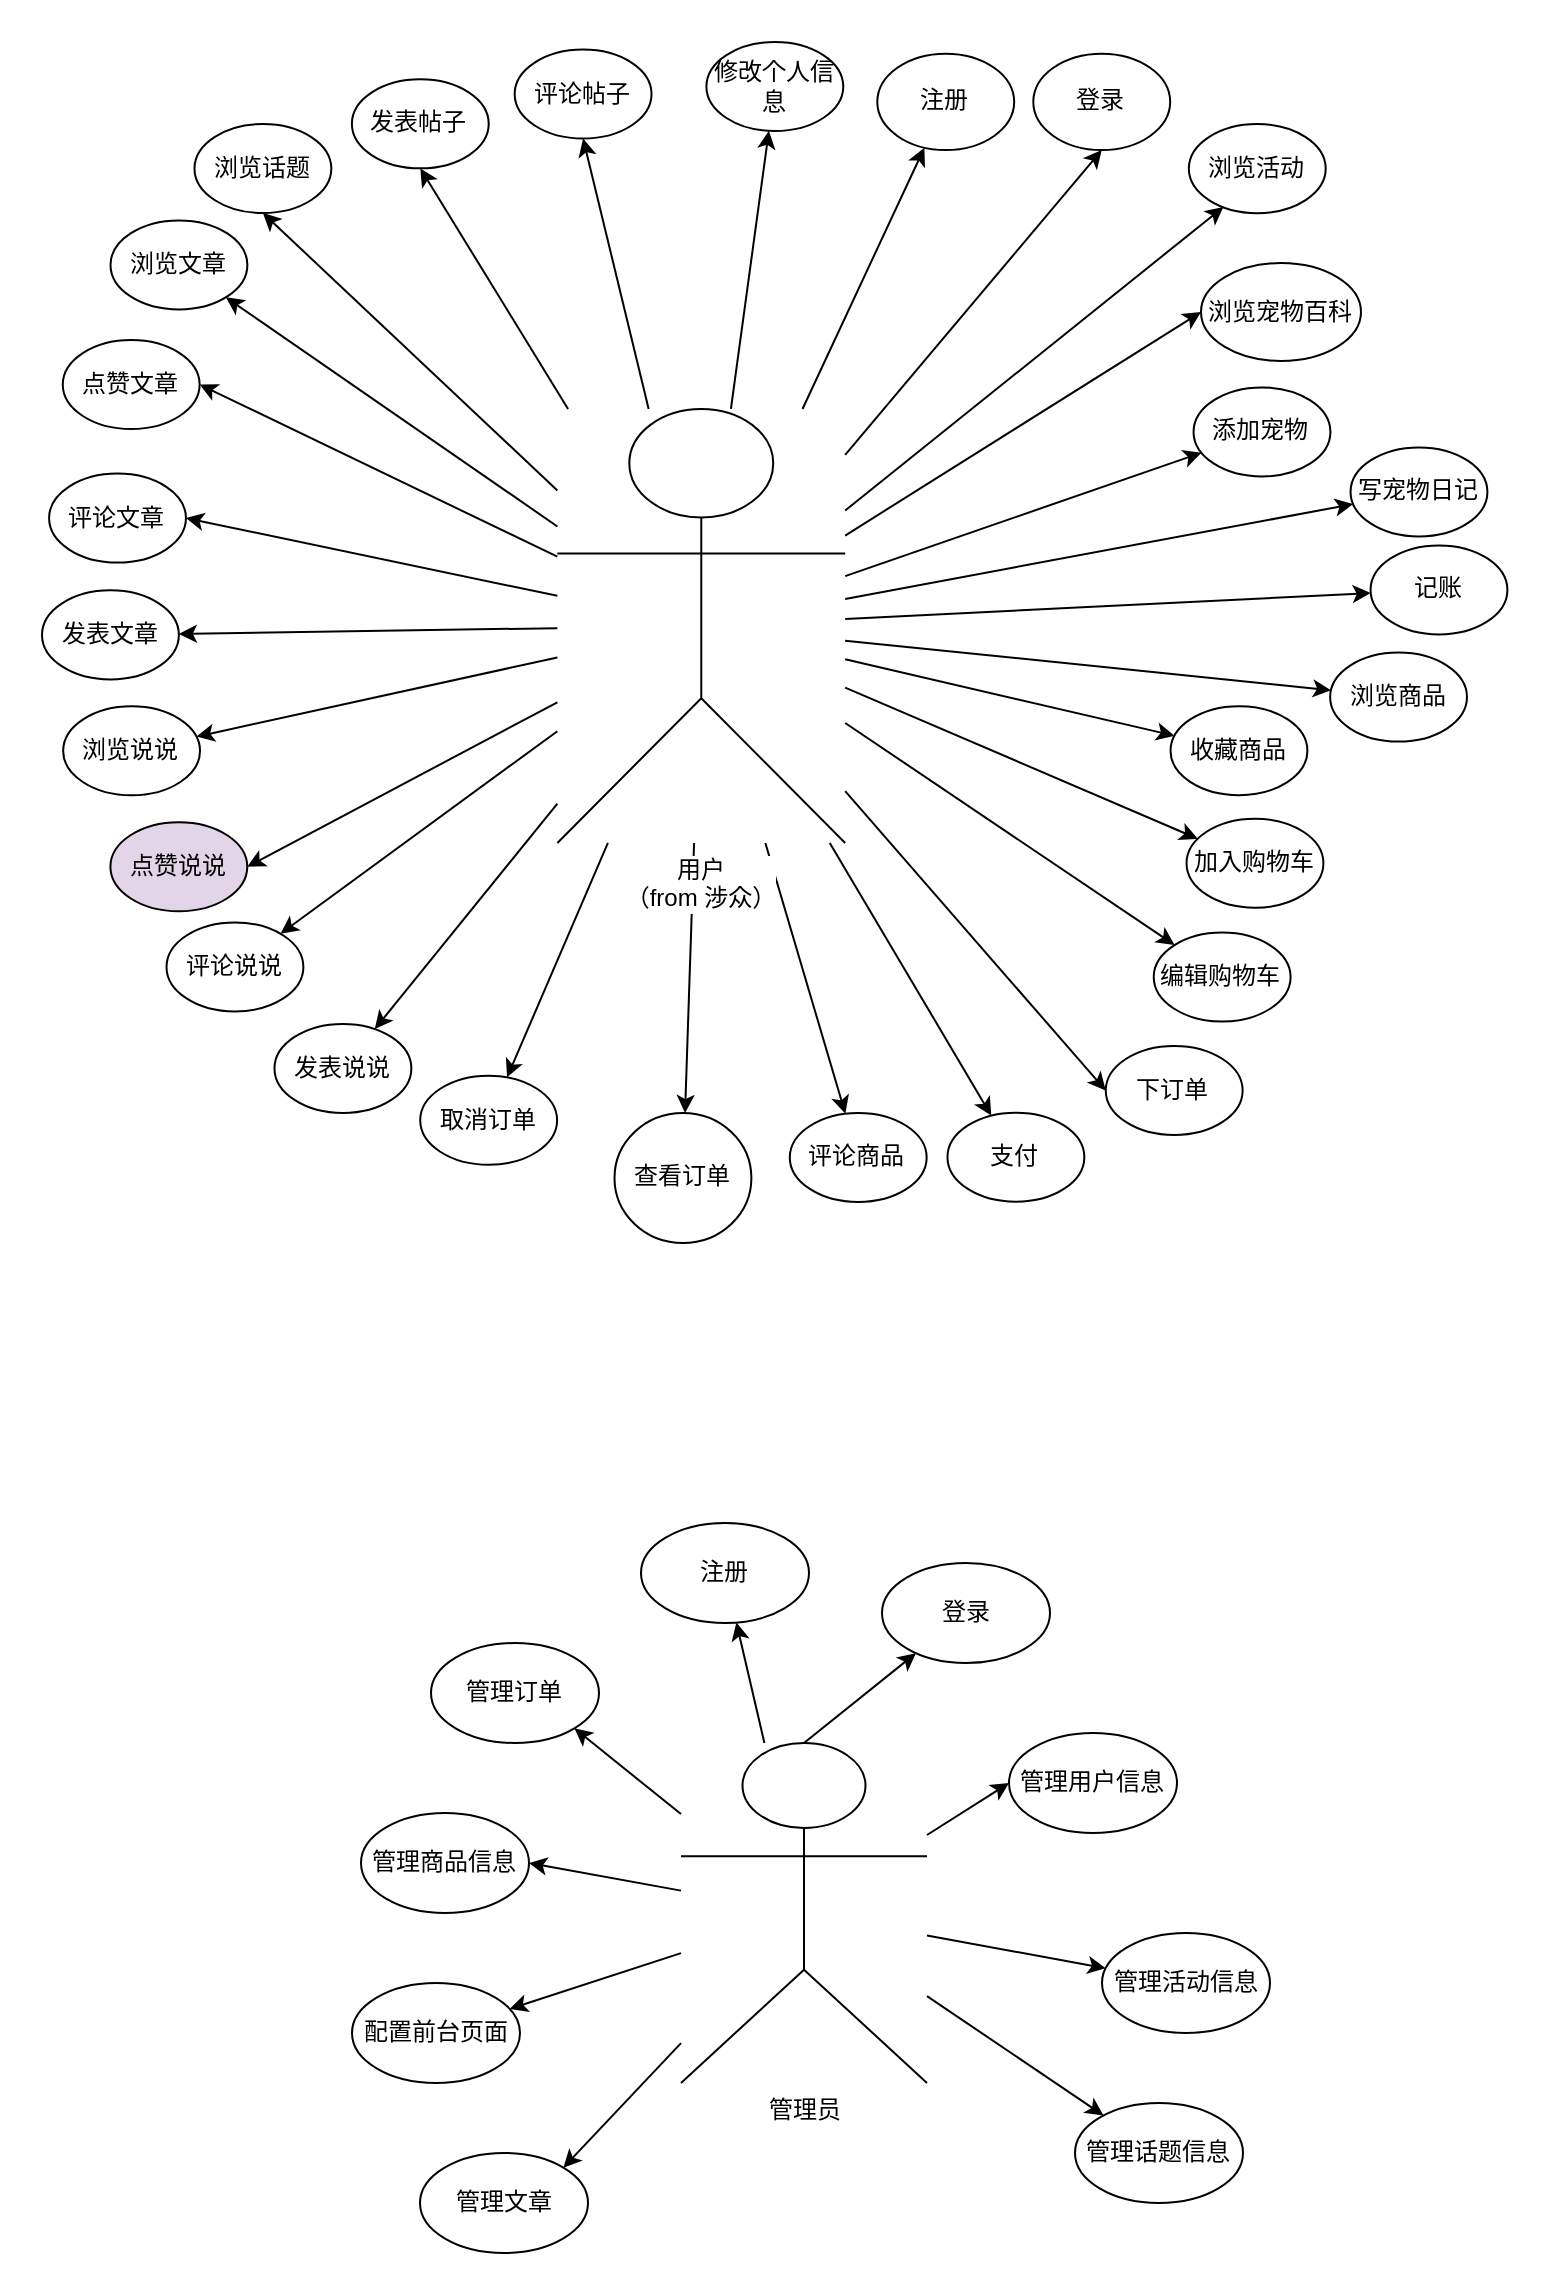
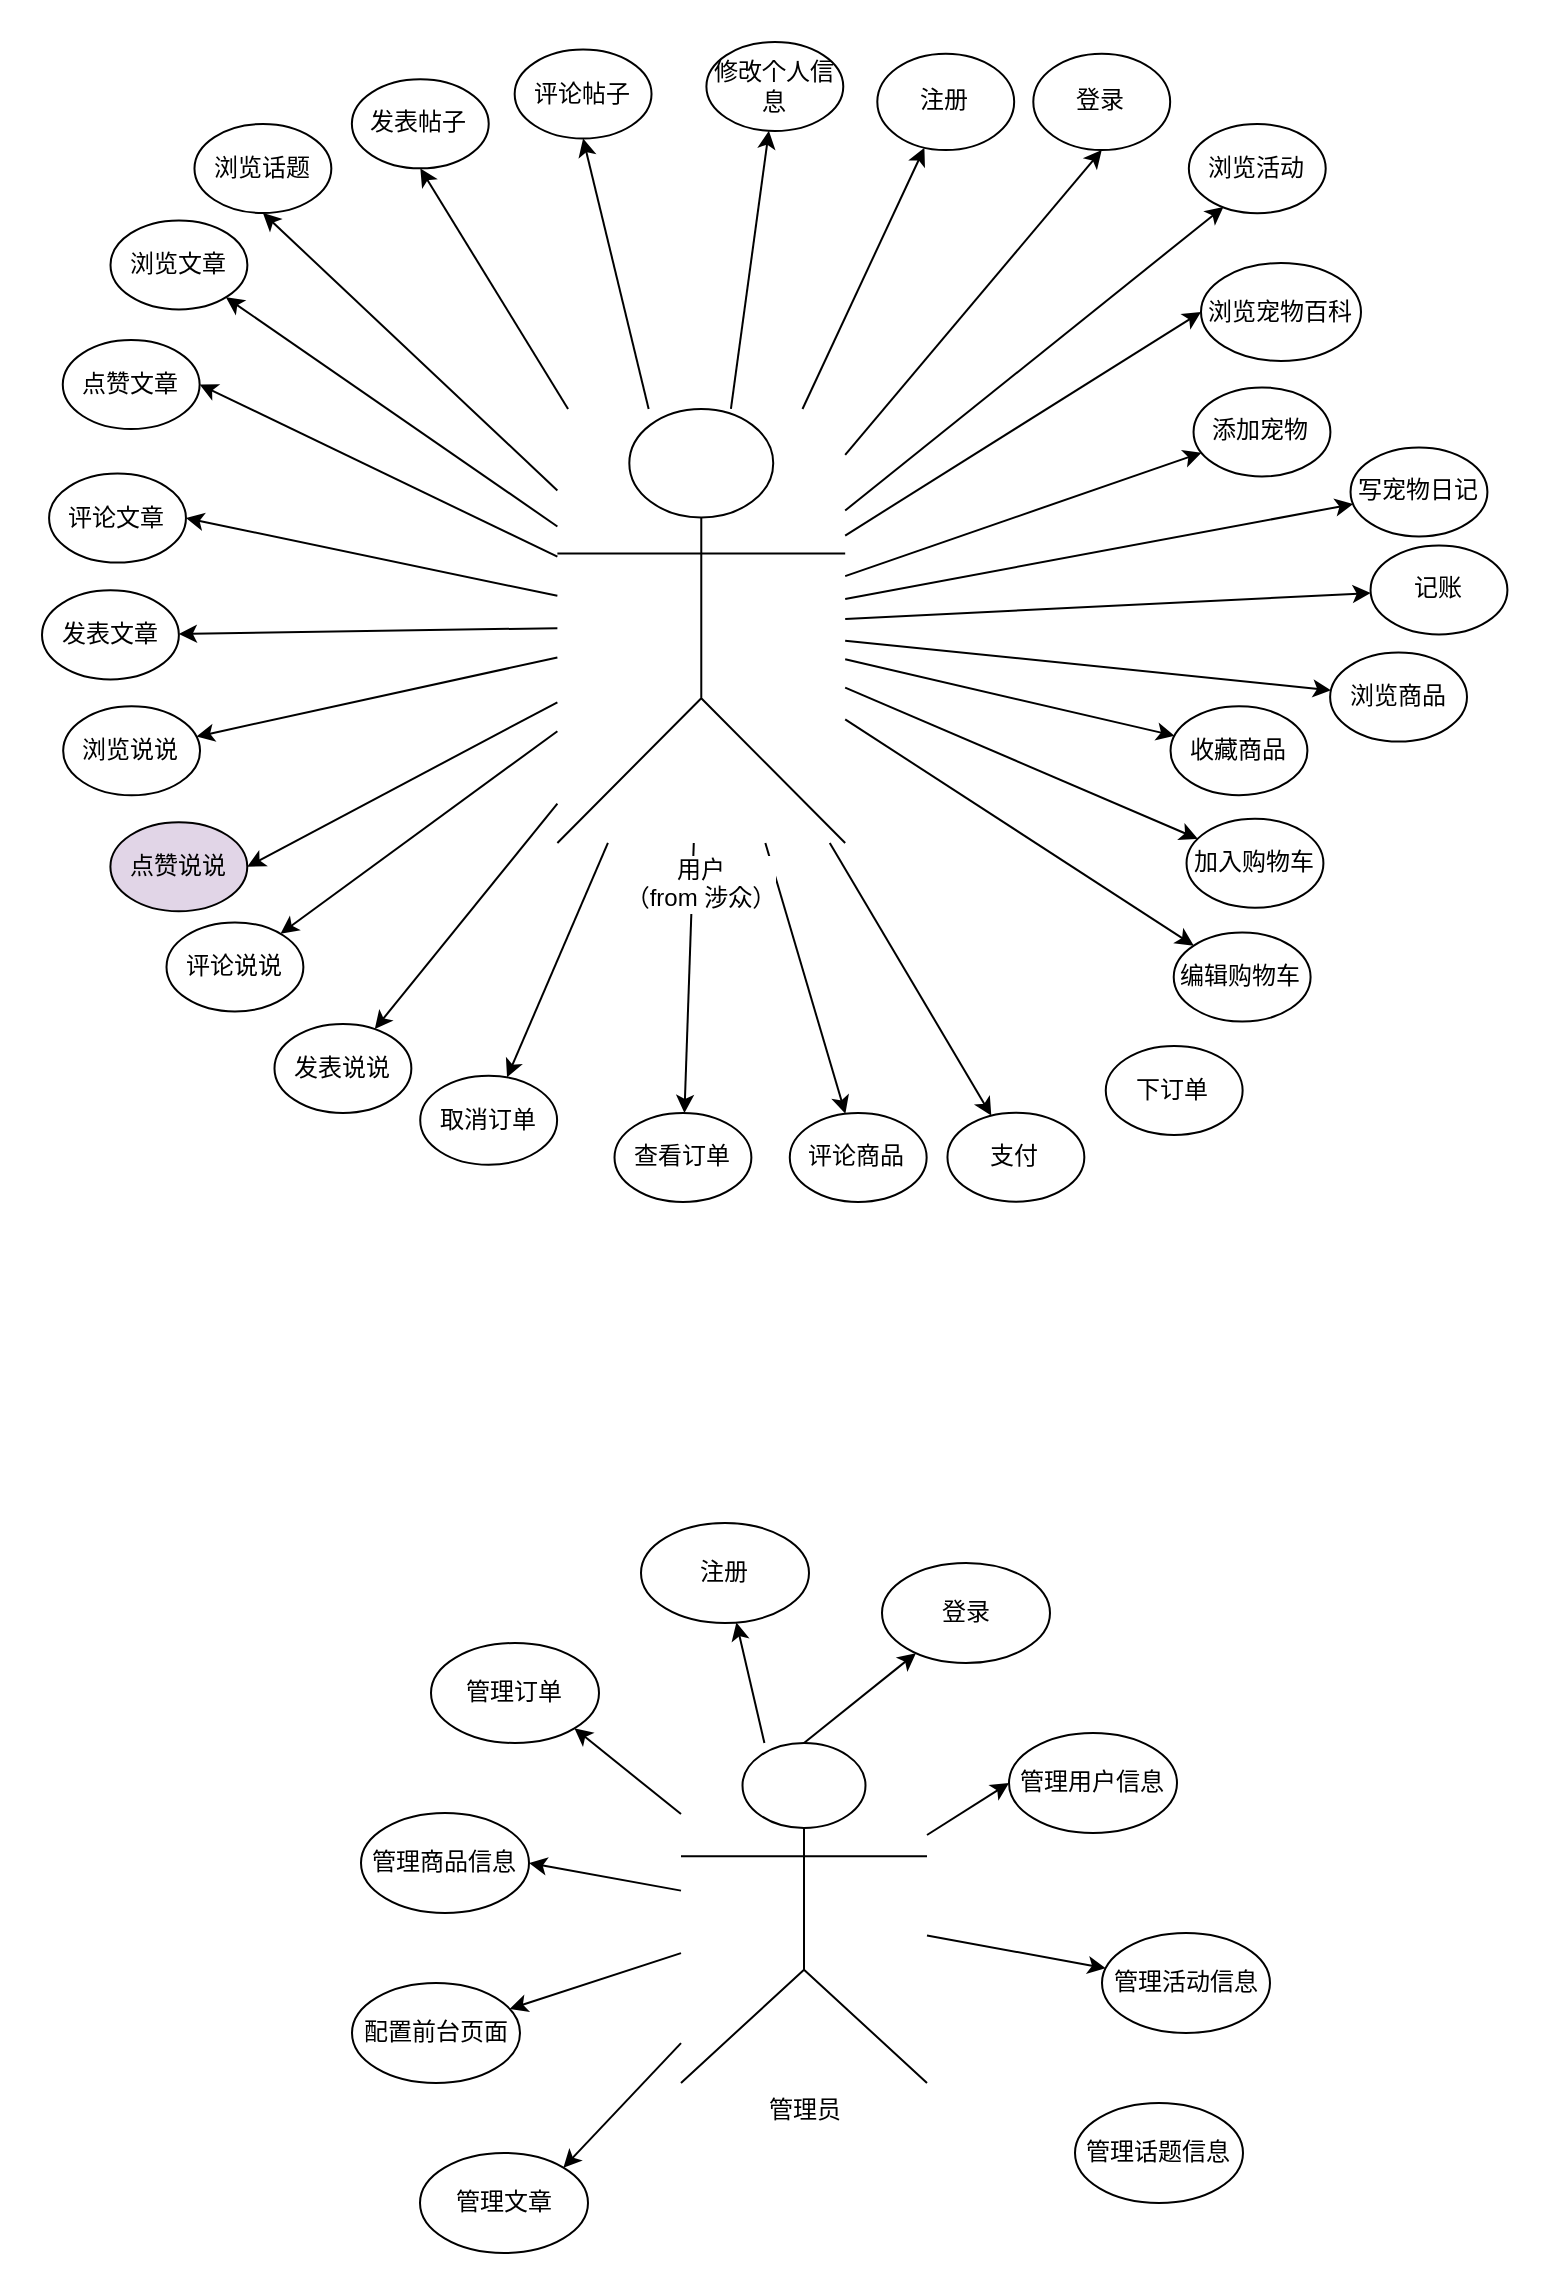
edge "用户 （from 涉众）" -> "下订单": removed
node "编辑购物车": moved (1222, 977) -> (1242, 977)
node "查看订单": size 137x130 -> 137x89
edge "管理员" -> "管理话题信息": removed
